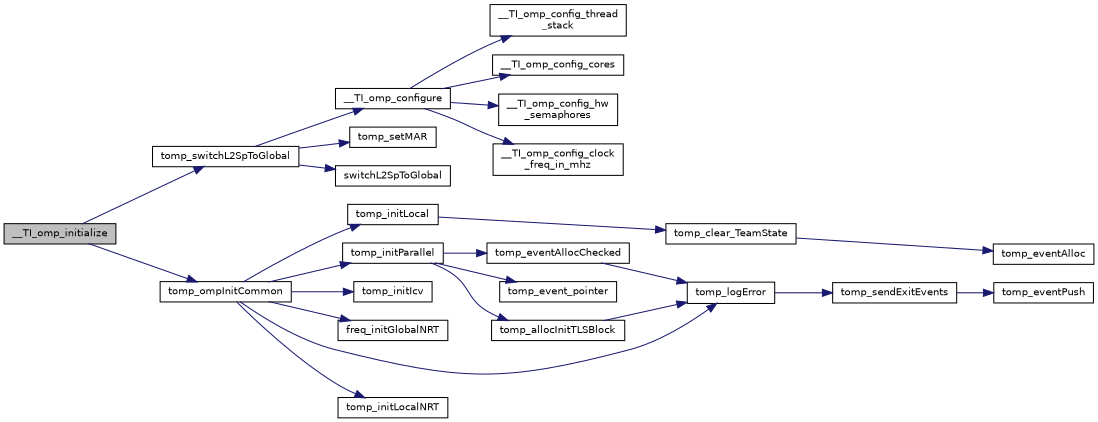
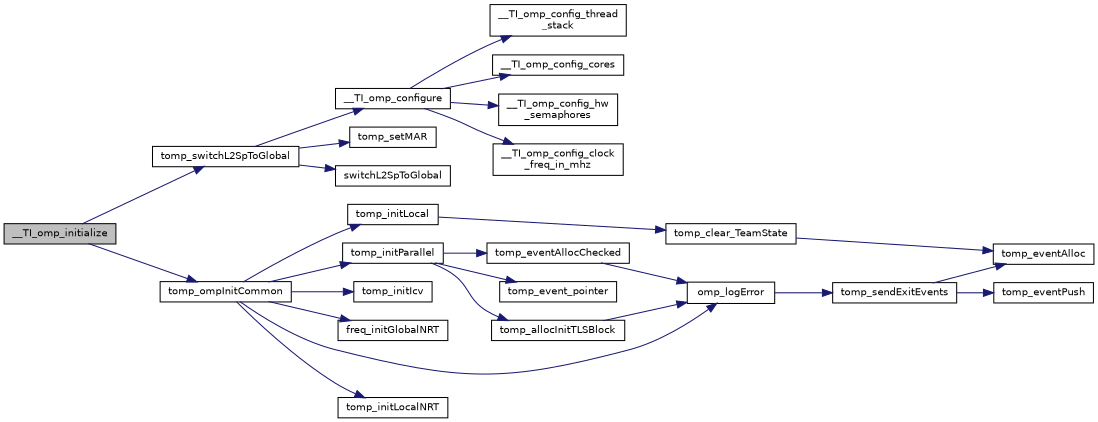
edge "tomp_sendExitEvents" -> "tomp_eventAlloc": added
node "tomp_logError": label "tomp_logError" -> "omp_logError"
